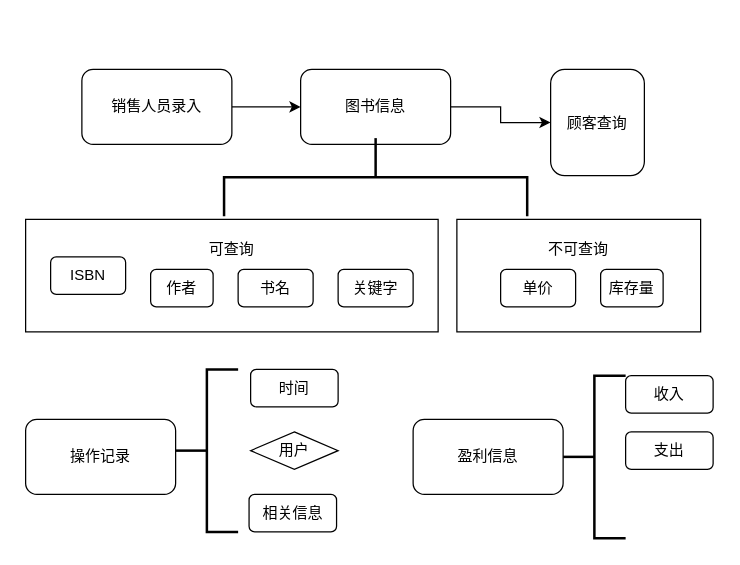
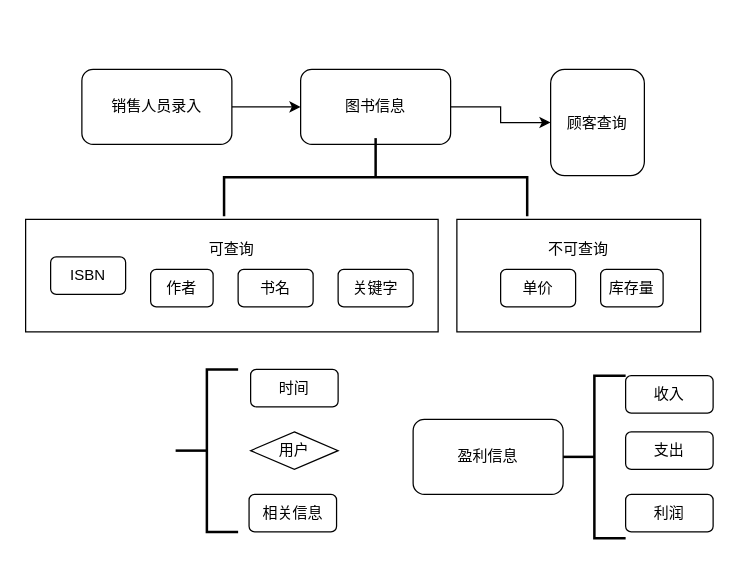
node "操作记录": removed
node "利润": added
